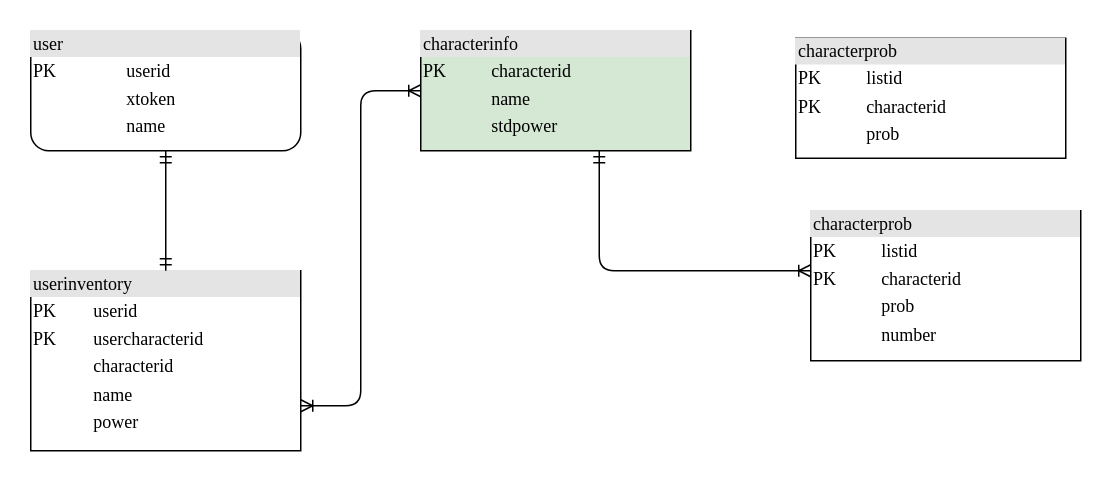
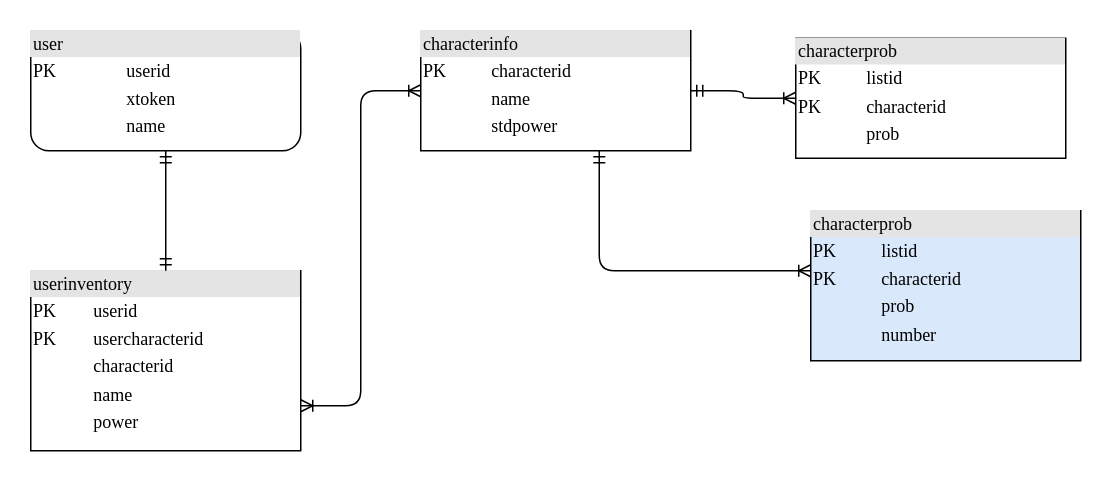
node "characterinfo PK characterid name stdpower": fillcolor #d5e8d4 -> #ffffff
edge "characterinfo PK characterid name stdpower" -- "characterprob PK listid PK characterid prob": added
node "characterprob PK listid PK characterid prob number": fillcolor #ffffff -> #dae8fc
